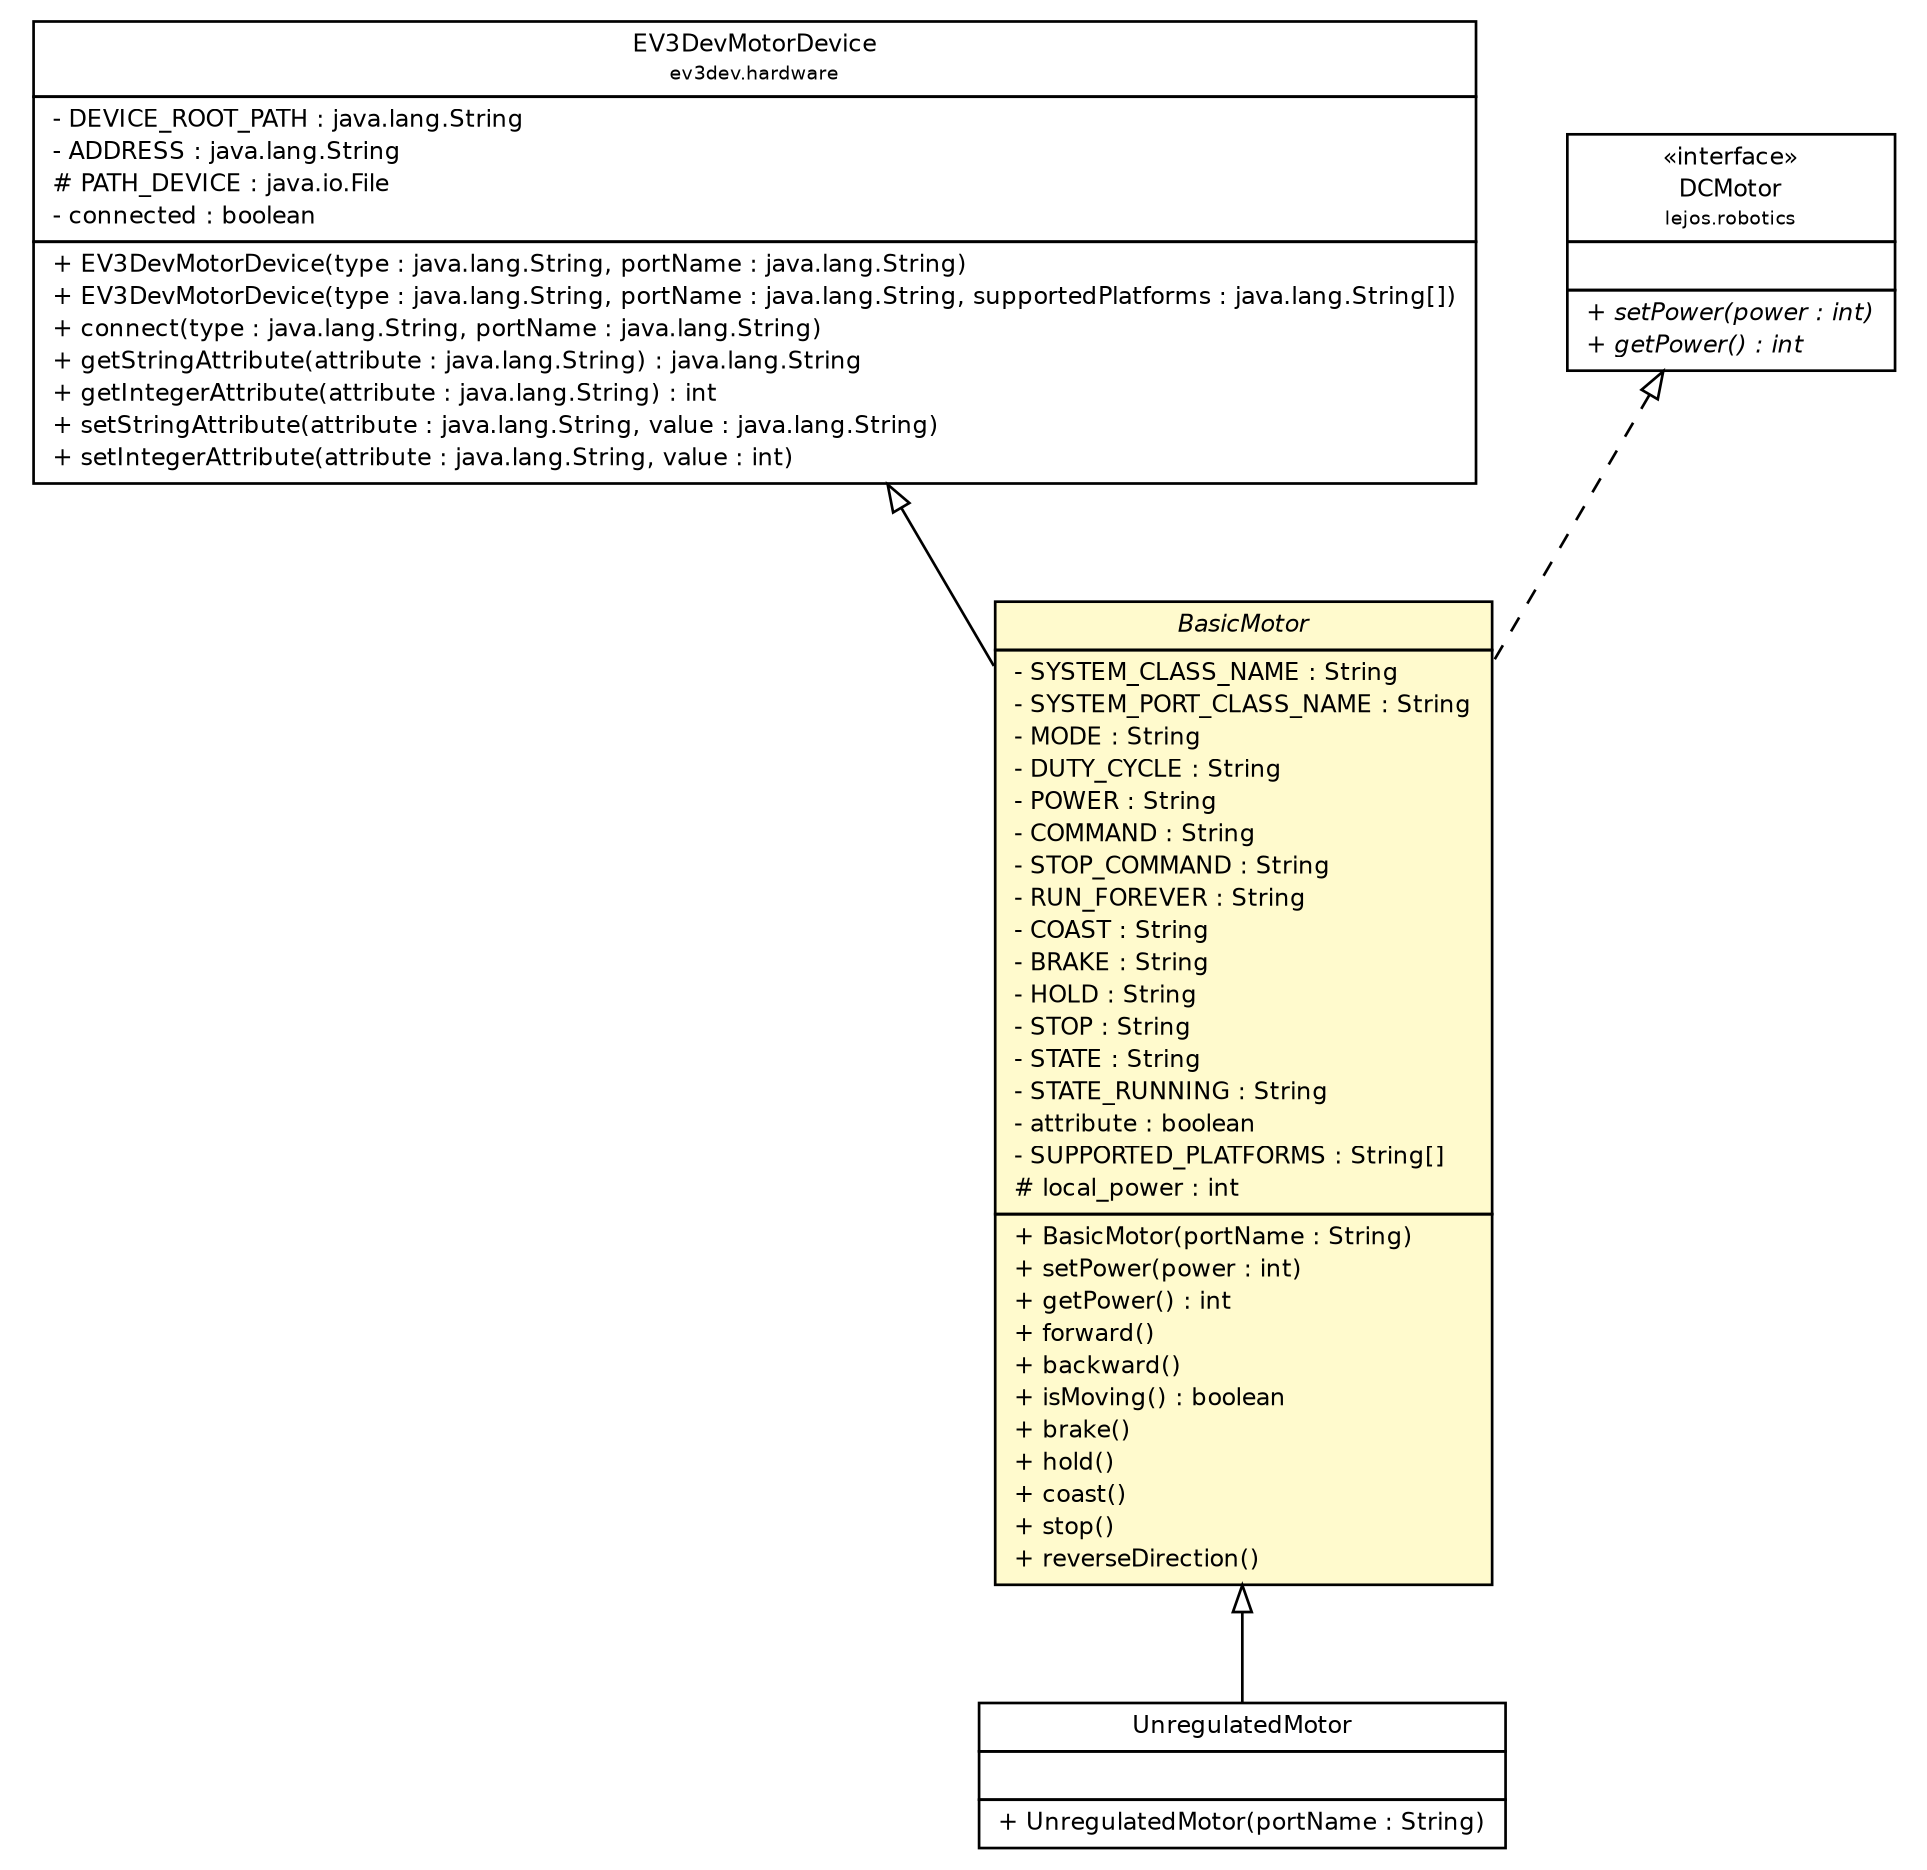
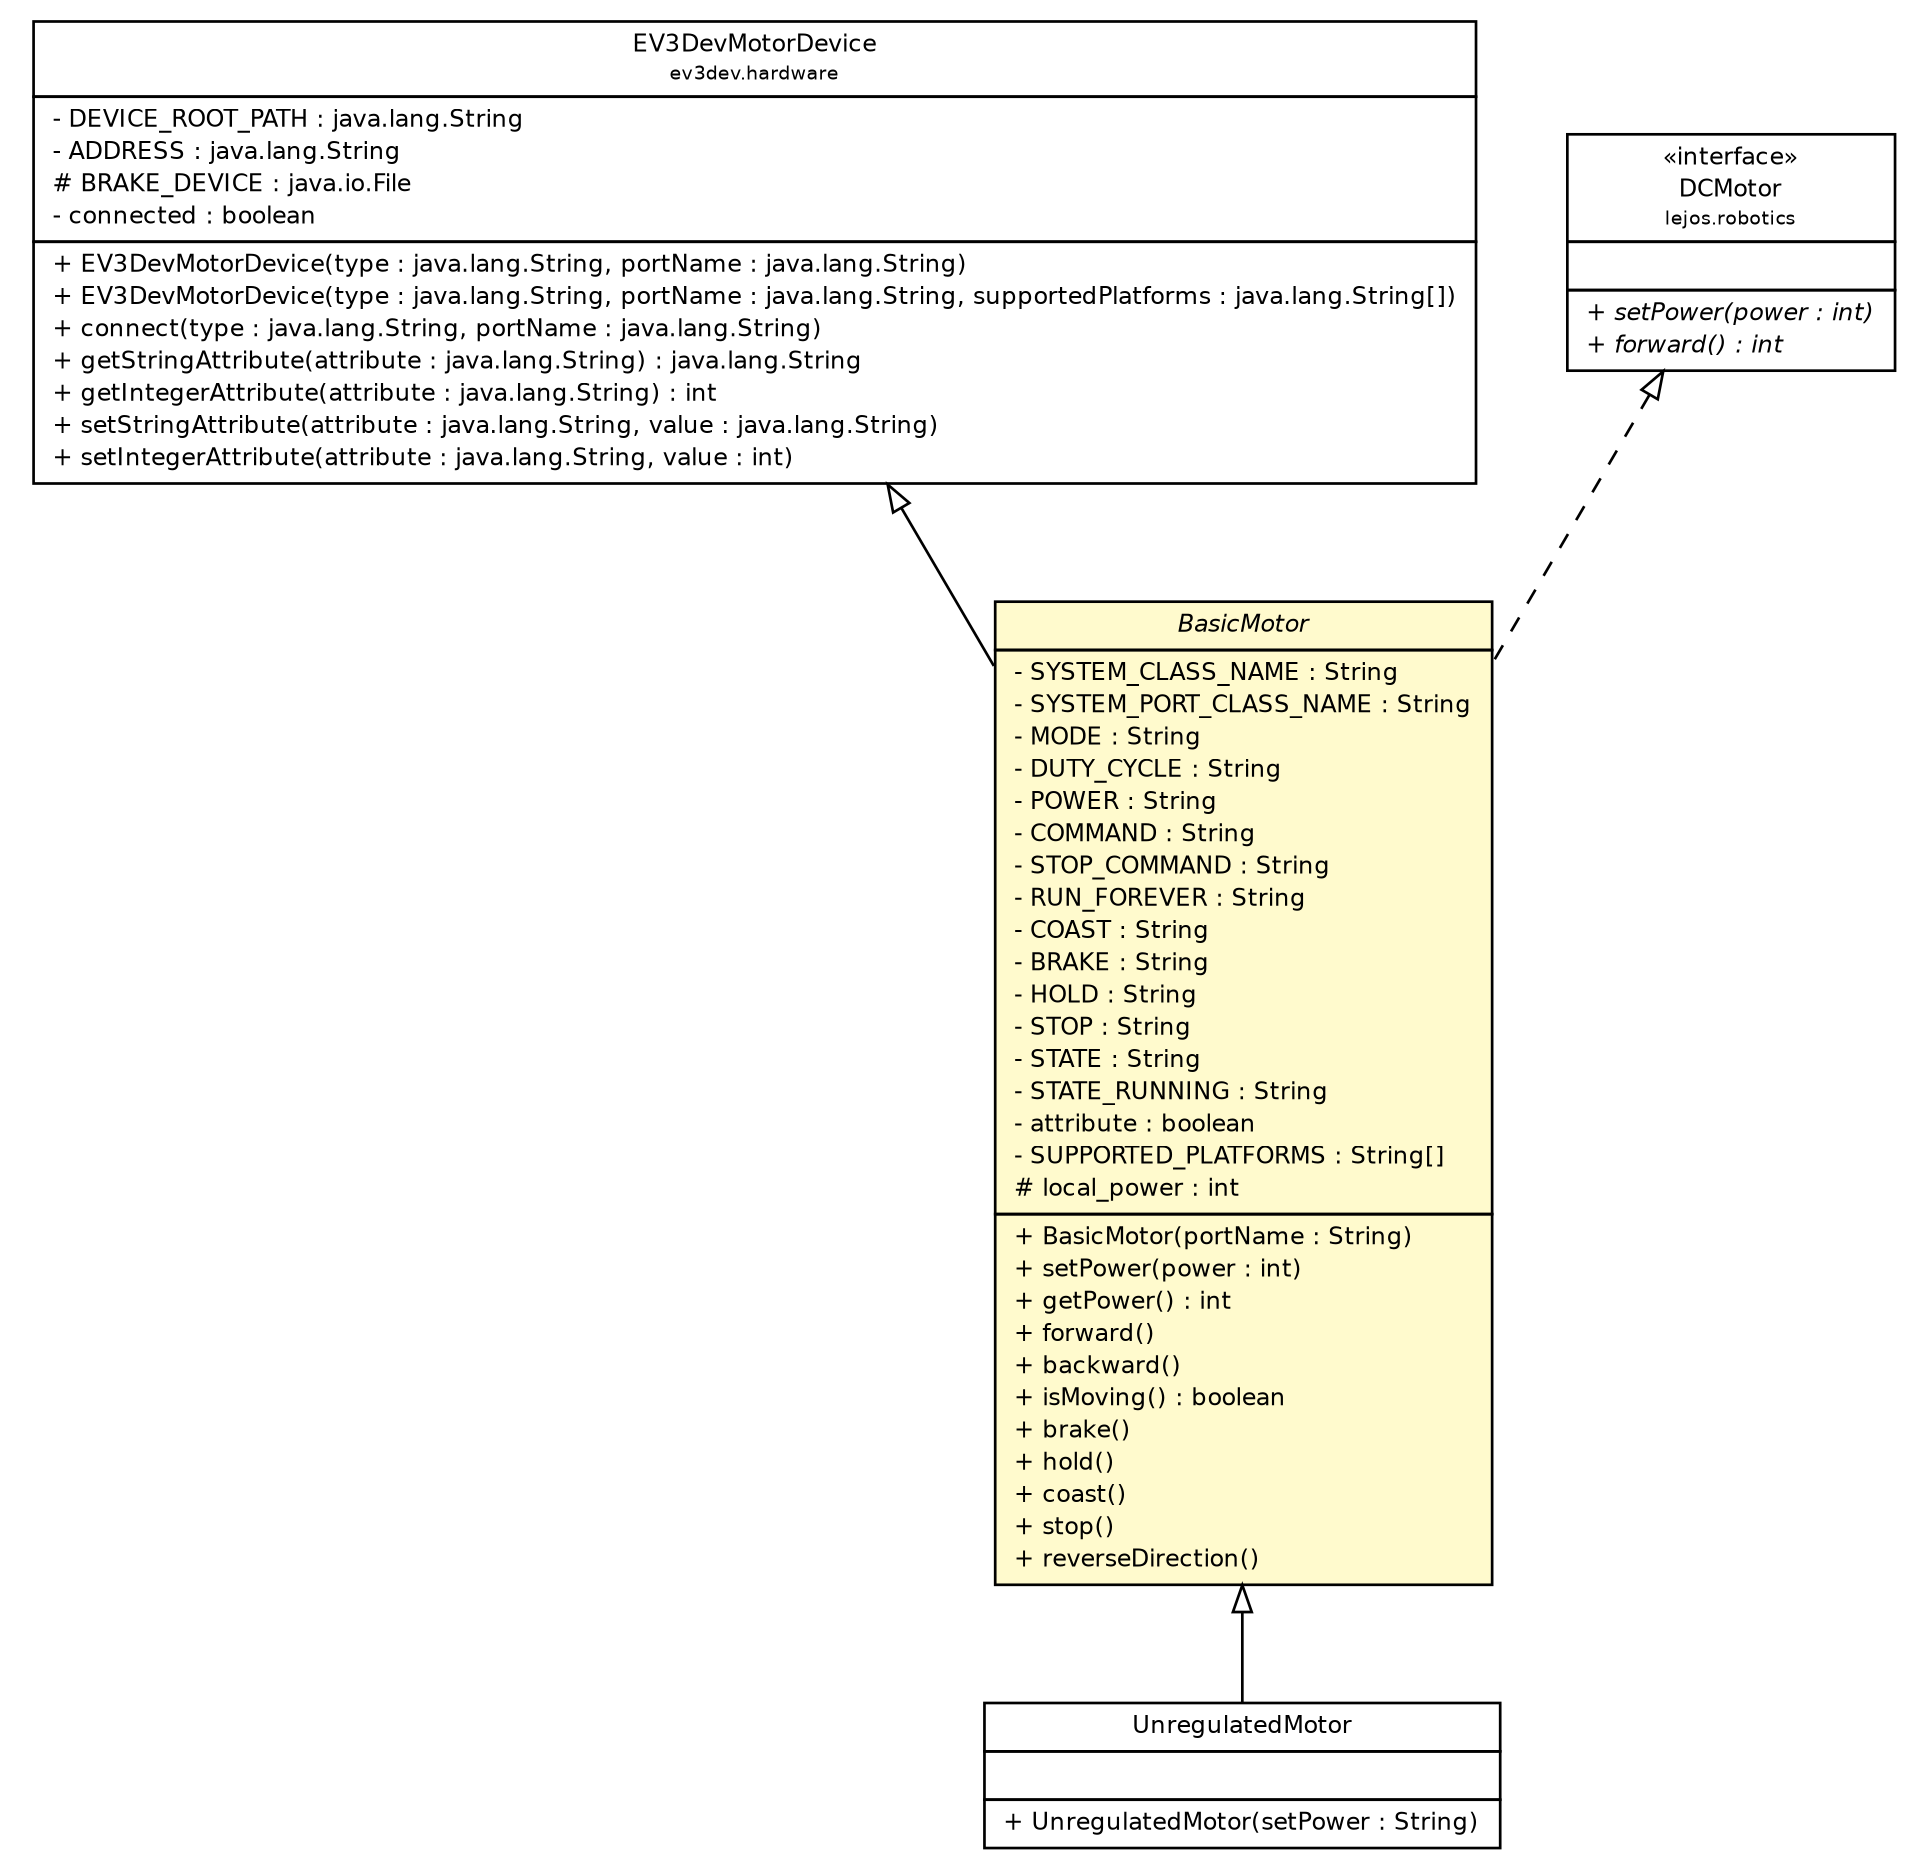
node "EV3DevMotorDevice": text "# PATH_DEVICE : java.io.File" -> "# BRAKE_DEVICE : java.io.File"
node "DCMotor": text "+ getPower() : int" -> "+ forward() : int"
node "UnregulatedMotor": text "+ UnregulatedMotor(portName : String)" -> "+ UnregulatedMotor(setPower : String)"
